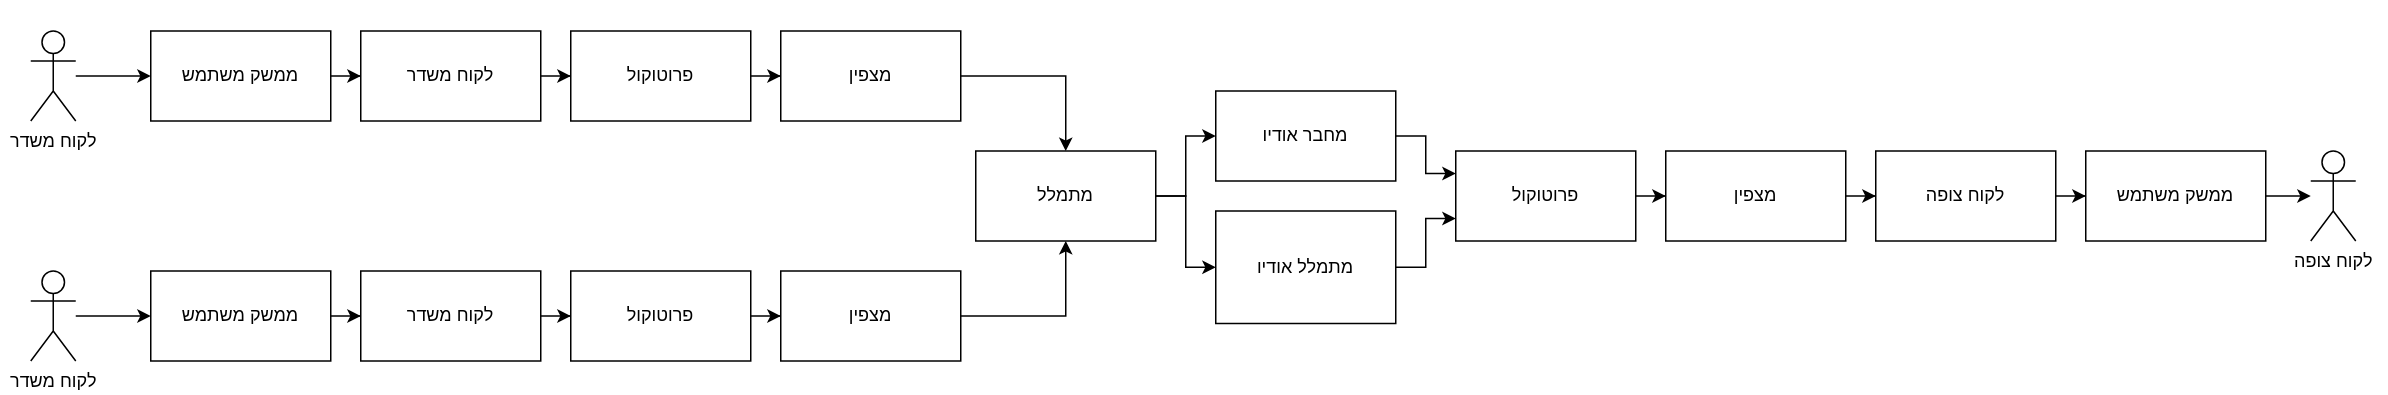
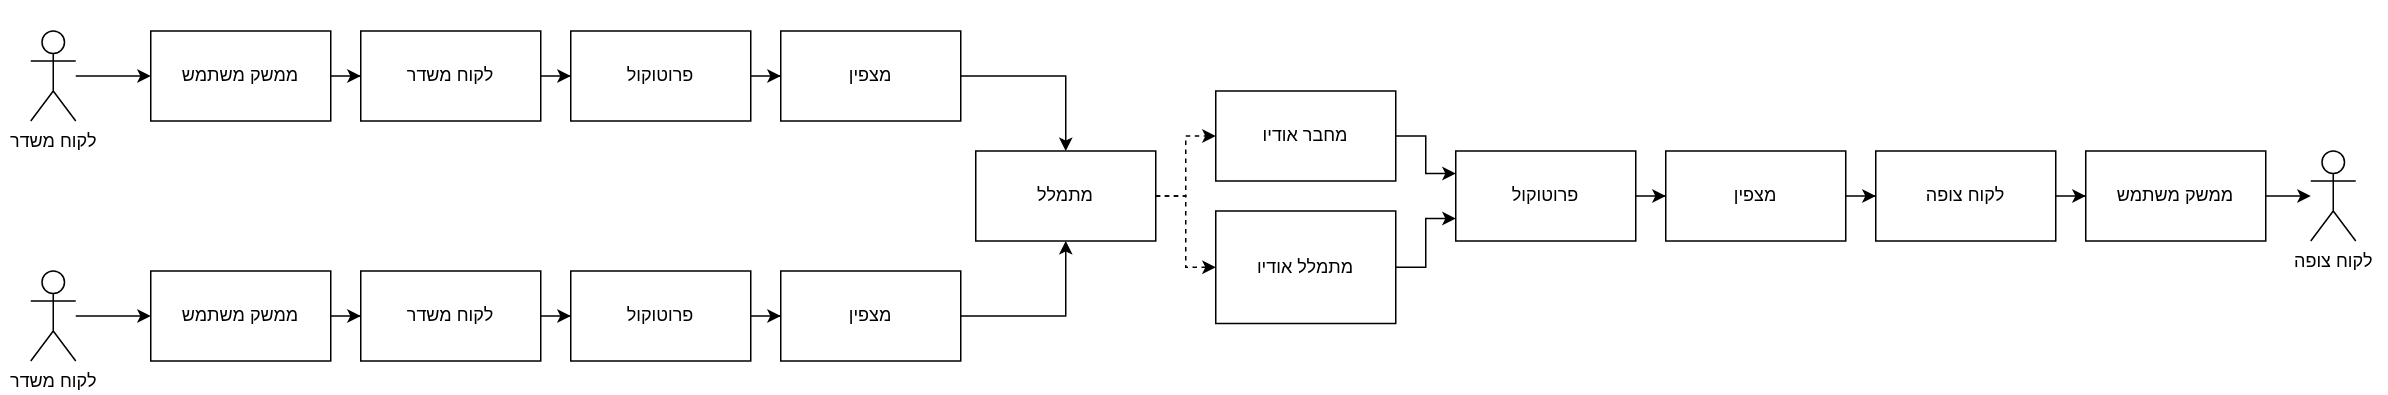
edge "מתמלל" -> "מחבר אודיו": style solid -> dashed
edge "מתמלל" -> "מתמלל אודיו": style solid -> dashed
